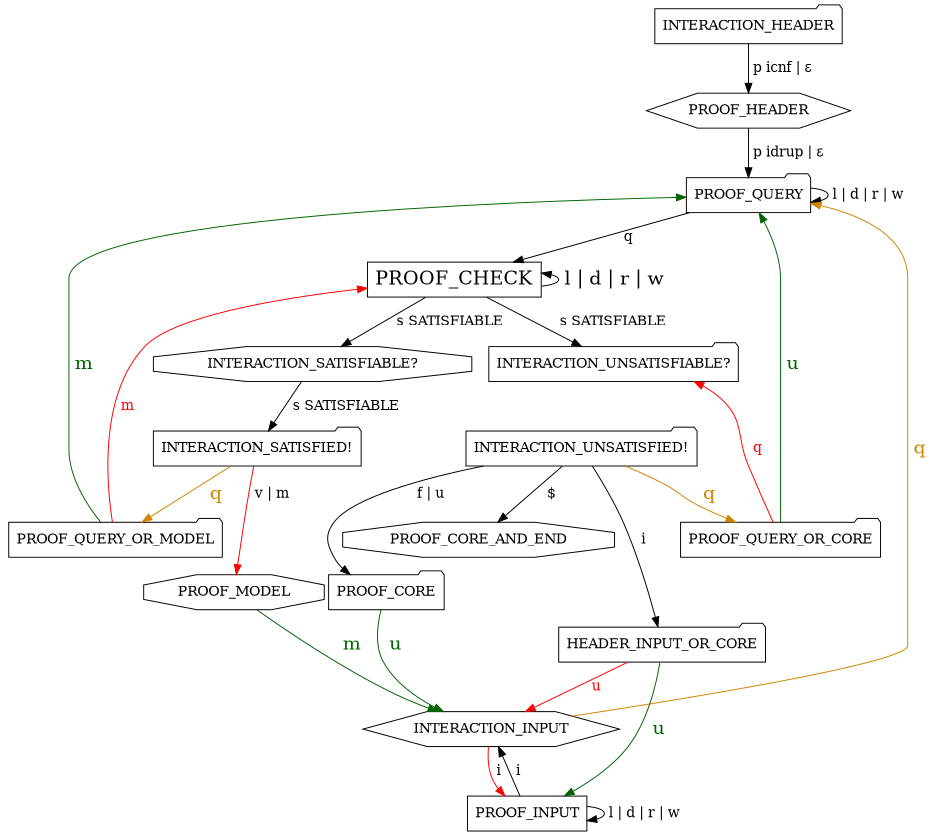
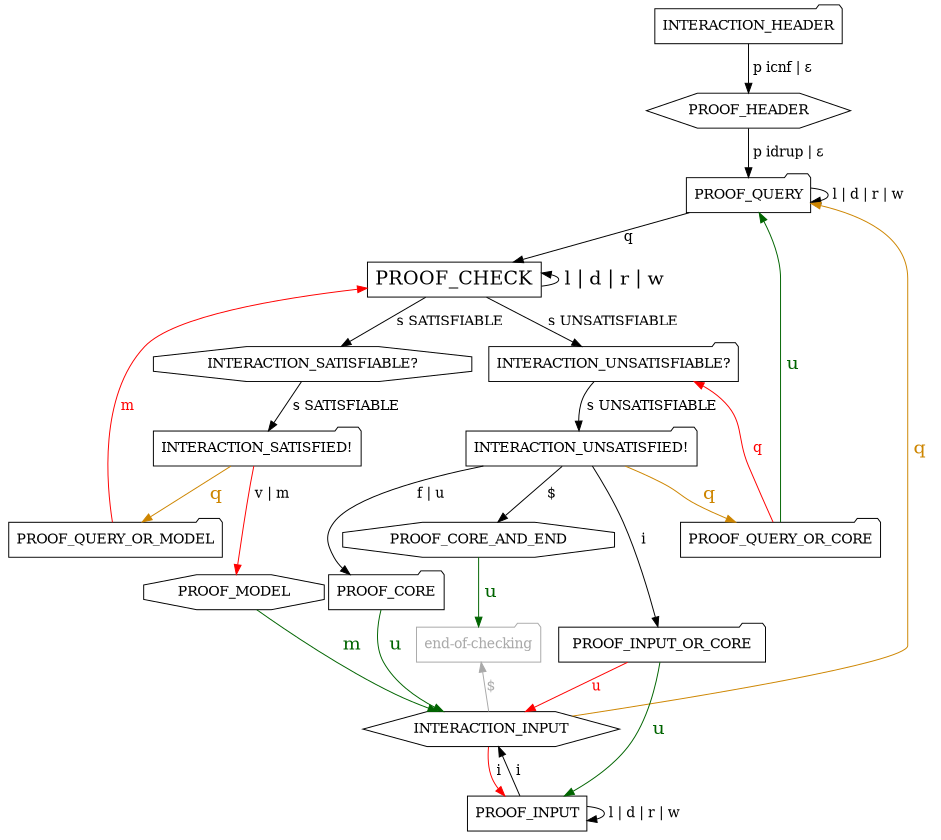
edge "PROOF_QUERY_OR_MODEL" -> "PROOF_QUERY": removed, label "m"
edge "PROOF_CHECK" -> "INTERACTION_UNSATISFIABLE?": label " s SATISFIABLE " -> " s UNSATISFIABLE "
edge "INTERACTION_UNSATISFIABLE?" -> "INTERACTION_UNSATISFIED!": added, label "s UNSATISFIABLE"
node "end-of-checking": added
node "HEADER_INPUT_OR_CORE": label "HEADER_INPUT_OR_CORE" -> "PROOF_INPUT_OR_CORE"
